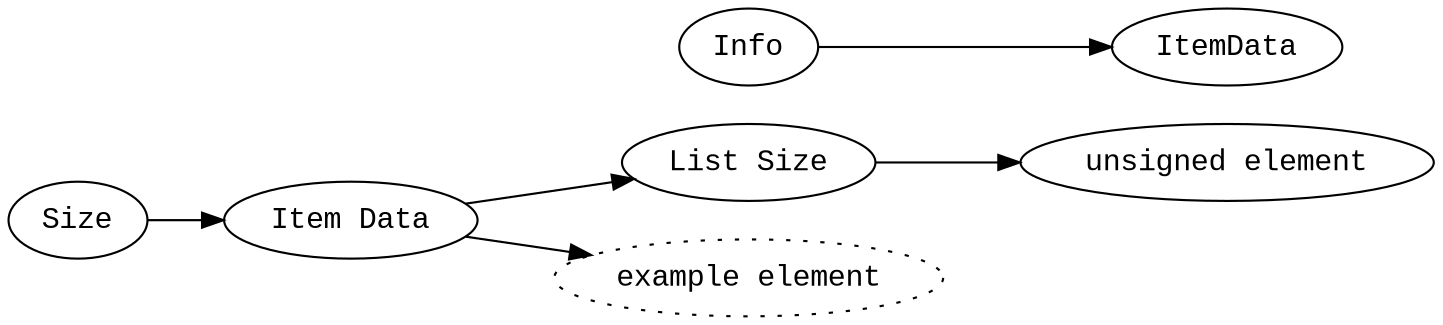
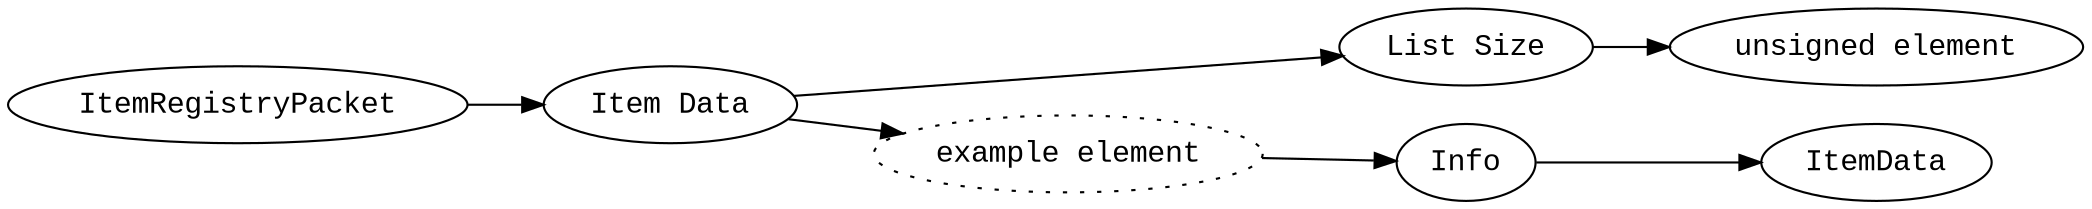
edge "example element" -> "Info": added
node "Size": label "Size" -> "ItemRegistryPacket"
